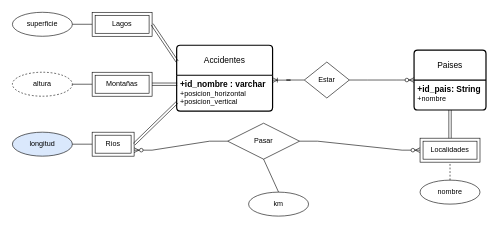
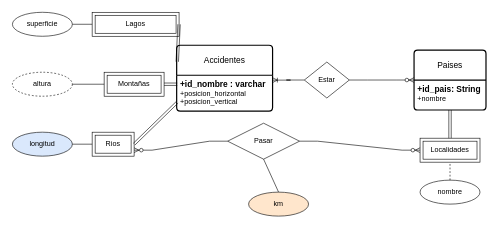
node "Lagos": size 60x24 -> 87x24
node "Montañas": moved (122, 84) -> (134, 84)
node "km": fillcolor #ffffff -> #ffe6cc
